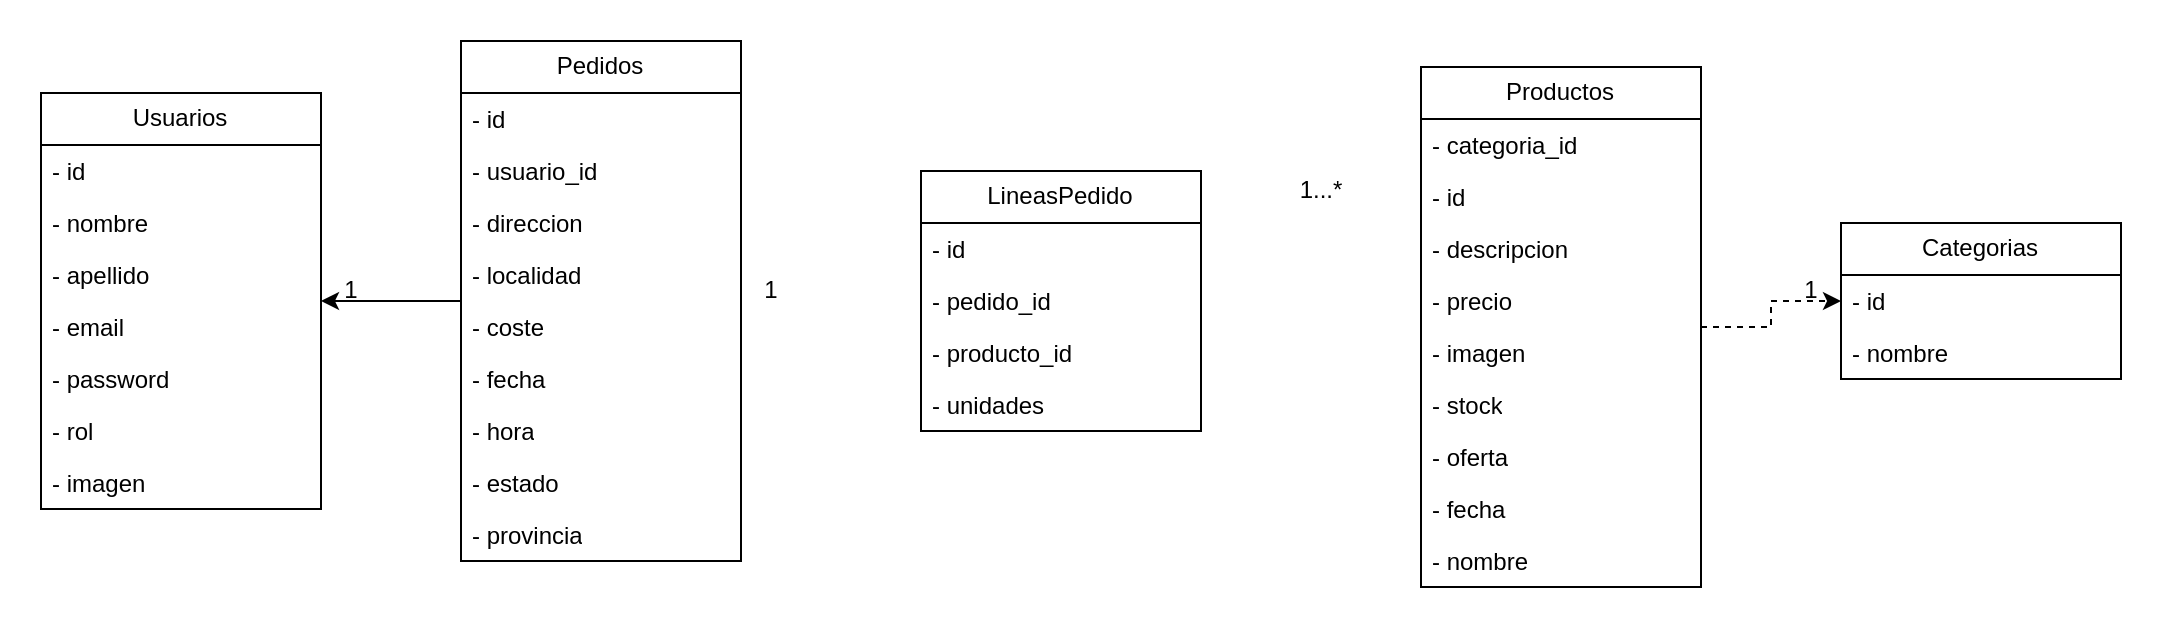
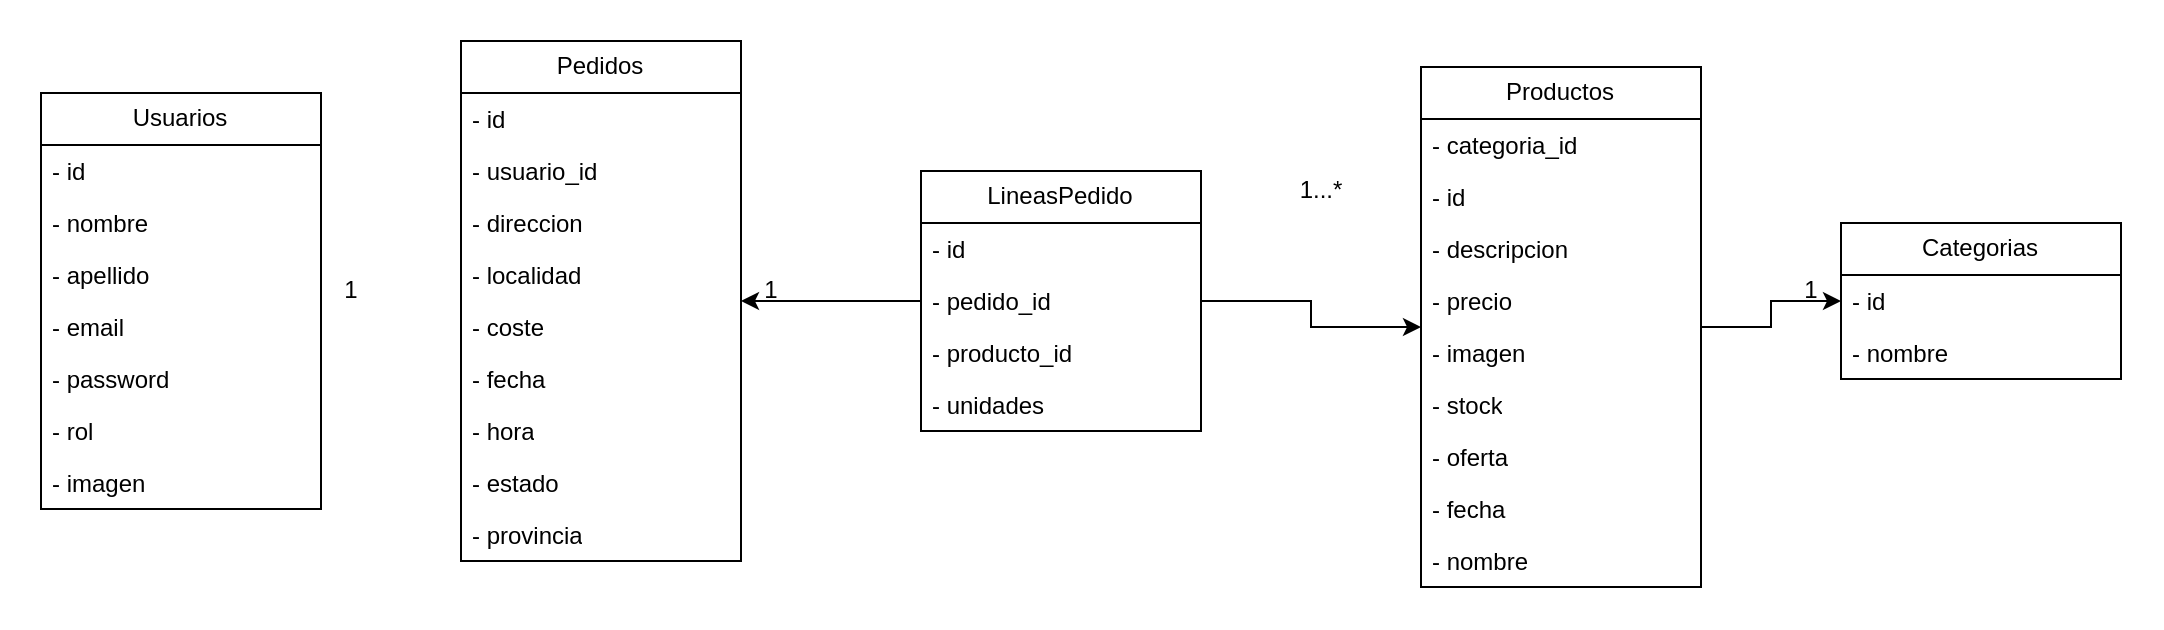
edge "Pedidos" -> "Usuarios": removed
edge "LineasPedido" -> "Pedidos": added
edge "LineasPedido" -> "Productos": added
edge "Productos" -> "Categorias": style dashed -> solid
